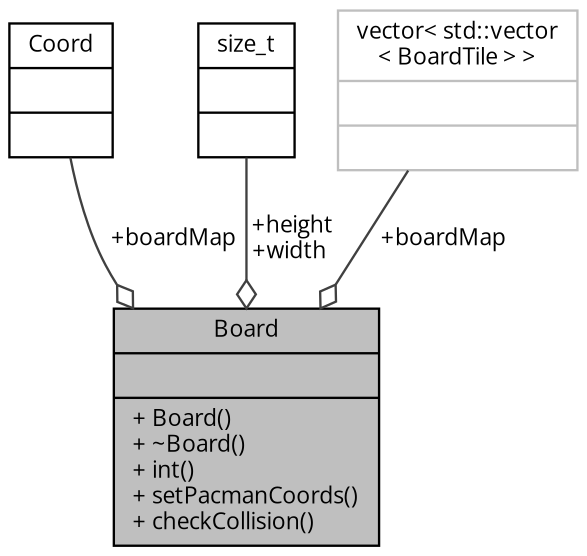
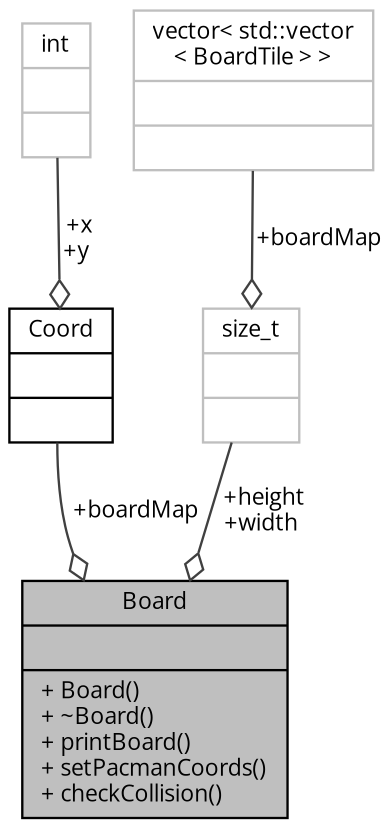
node "int": added
node "size_t": color black -> grey75
edge "vector< std::vector" -> "Board": now "vector< std::vector" -> "size_t"
node "Board": text "+ int()" -> "+ printBoard()"
